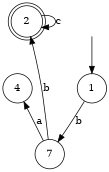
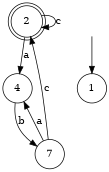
edge "2" -> "4": added, label "a"
edge "7" -> "2": label "b" -> "c"
edge "1" -> "7": now "4" -> "7"
